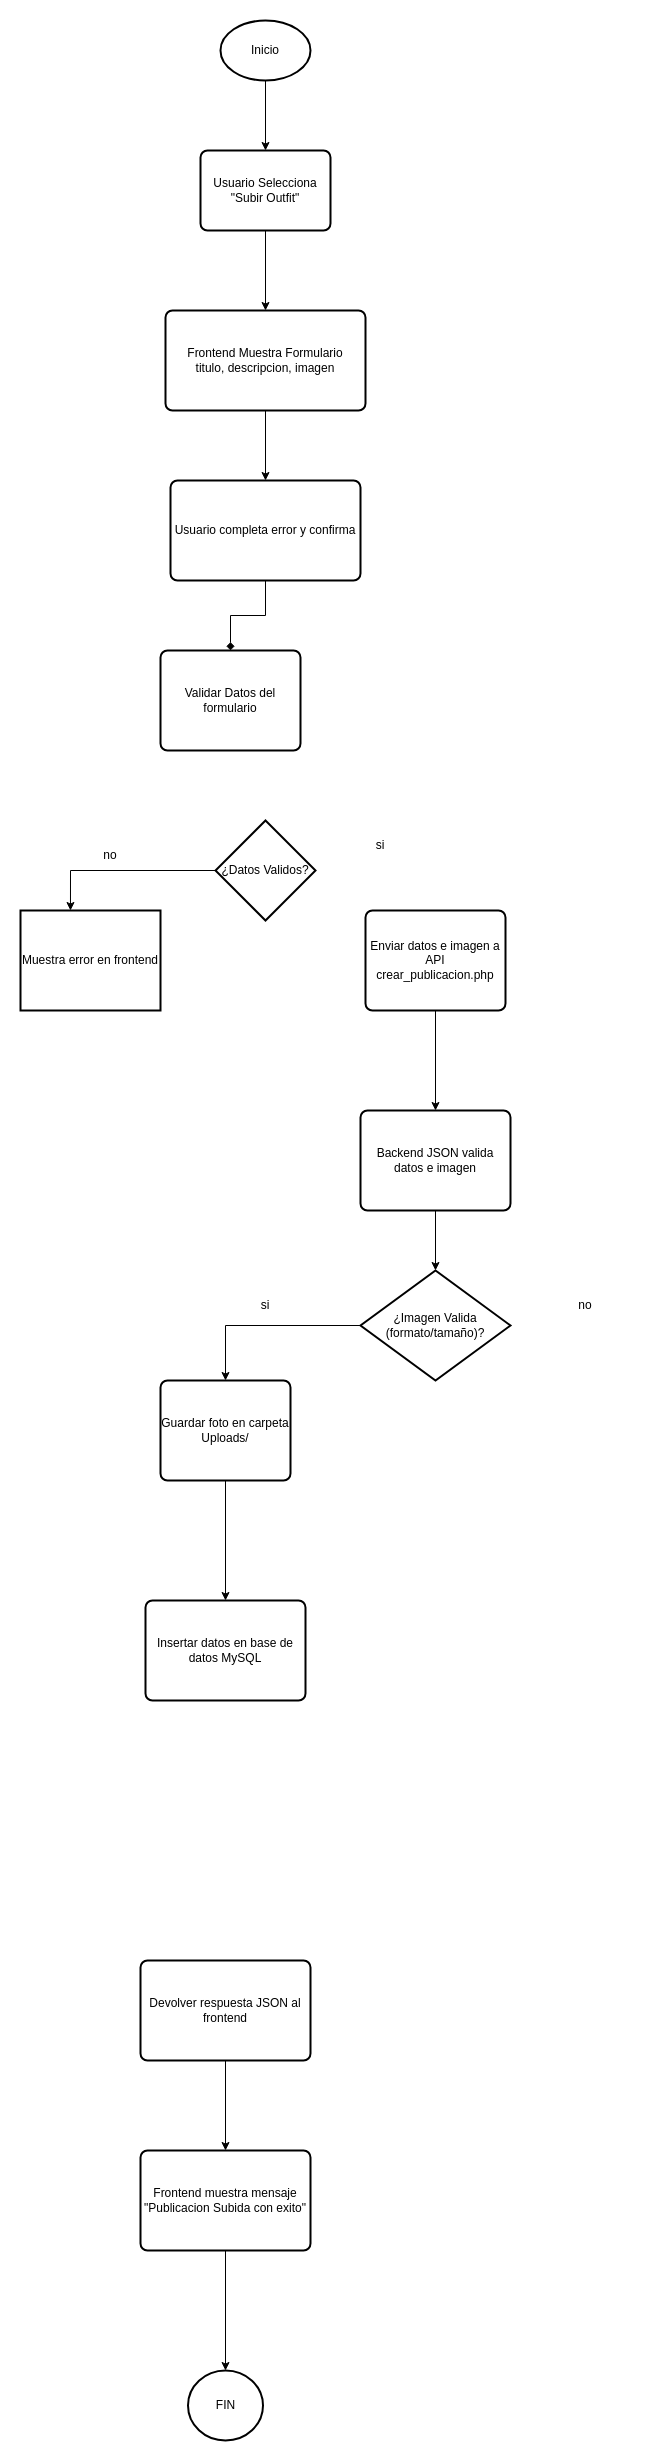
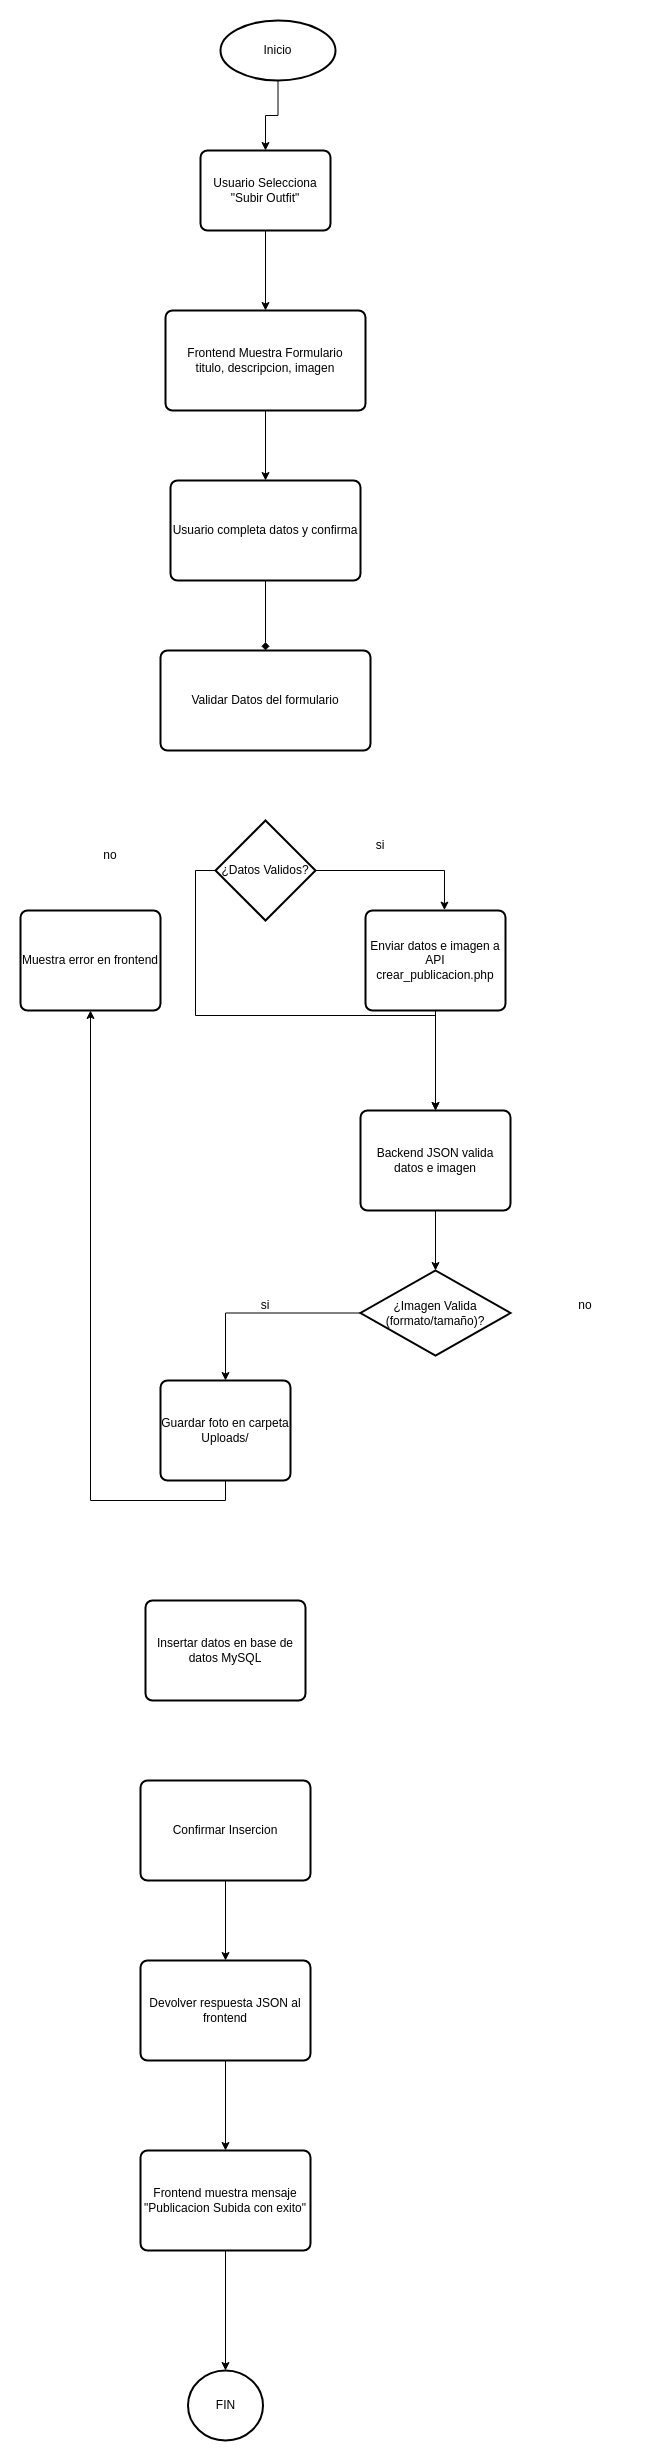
node "Inicio": size 90x60 -> 115x60
node "Usuario completa error y confirma": label "Usuario completa error y confirma" -> "Usuario completa datos y confirma"
node "Validar Datos del formulario": size 140x100 -> 210x100
edge "¿Datos Validos?" -> "Muestra error en frontend": now "¿Datos Validos?" -> "Backend JSON valida datos e imagen"
edge "¿Datos Validos?" -> "Enviar datos e imagen a API crear_publicacion.php": added
node "Muestra error en frontend": shape rectangle -> rounded rectangle
node "¿Imagen Valida (formato/tamaño)?": size 150x110 -> 150x85
edge "Guardar foto en carpeta Uploads/" -> "Insertar datos en base de datos MySQL": now "Guardar foto en carpeta Uploads/" -> "Muestra error en frontend"
node "Confirmar Insercion": added
edge "Confirmar Insercion" -> "Devolver respuesta JSON al frontend": added
